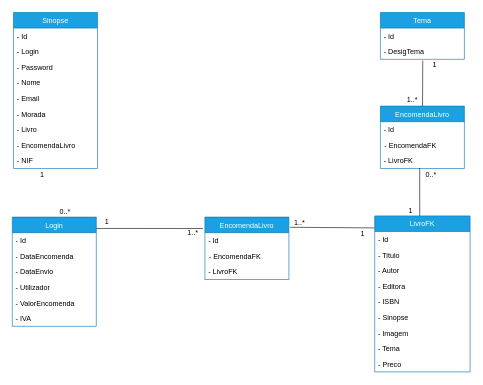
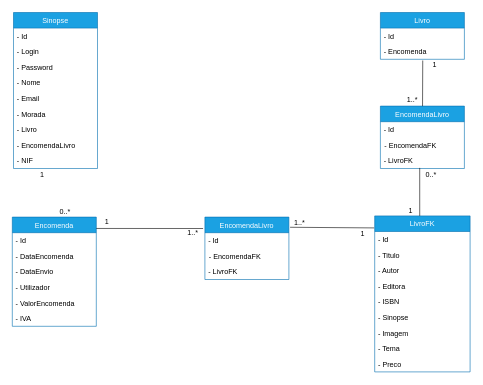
node "Tema": label "Tema" -> "Livro"
node "- DesigTema": label "- DesigTema" -> "- Encomenda"
node "Login": label "Login" -> "Encomenda"
